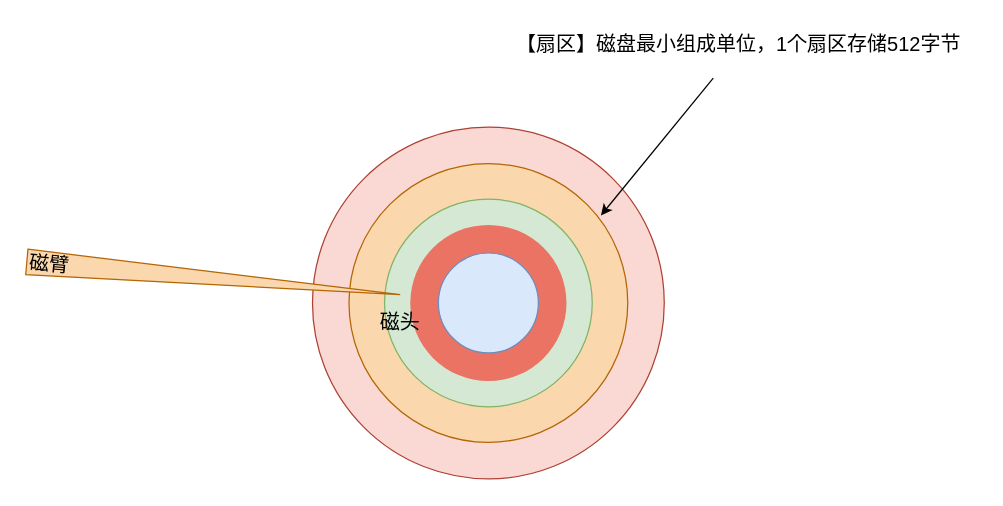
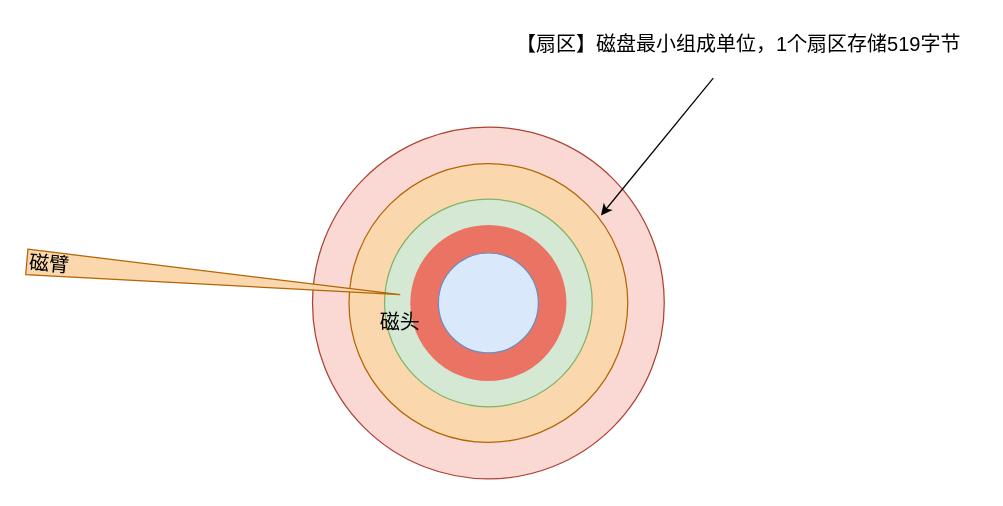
node "【扇区】磁盘最小组成单位，1个扇区存储512字节": label "【扇区】磁盘最小组成单位，1个扇区存储512字节" -> "【扇区】磁盘最小组成单位，1个扇区存储519字节"
